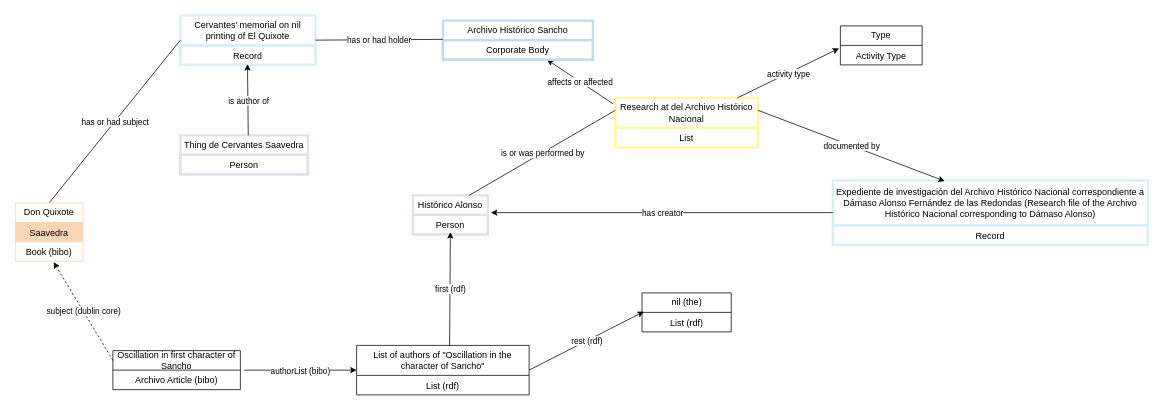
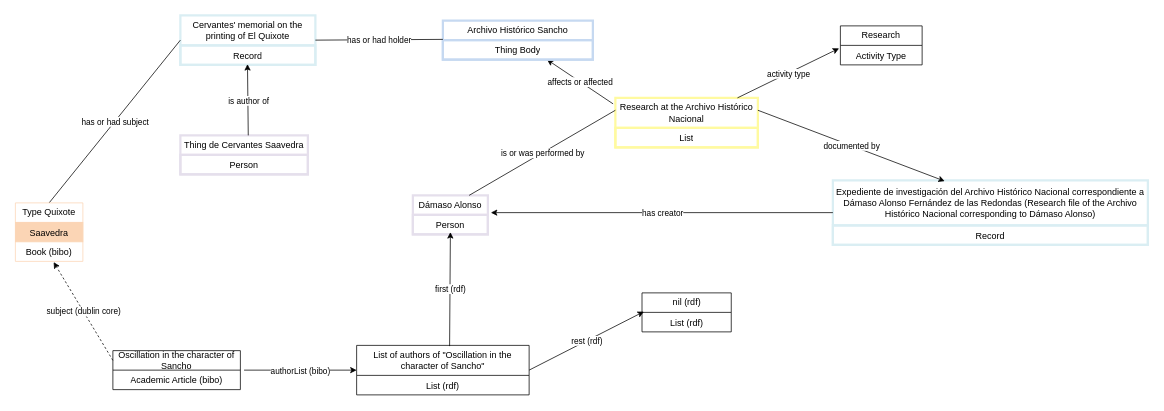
node "Cervantes' memorial on nil printing of El Quixote": label "Cervantes' memorial on nil printing of El Quixote" -> "Cervantes' memorial on the printing of El Quixote"
node "Type": label "Type" -> "Research"
node "Corporate Body": label "Corporate Body" -> "Thing Body"
node "Research at del Archivo Histórico Nacional": label "Research at del Archivo Histórico Nacional" -> "Research at the Archivo Histórico Nacional"
node "Histórico Alonso": label "Histórico Alonso" -> "Dámaso Alonso"
node "Don Quixote": label "Don Quixote" -> "Type Quixote"
node "nil (the)": label "nil (the)" -> "nil (rdf)"
node "Oscillation in first character of Sancho": label "Oscillation in first character of Sancho" -> "Oscillation in the character of Sancho"
node "Archivo Article (bibo)": label "Archivo Article (bibo)" -> "Academic Article (bibo)"
